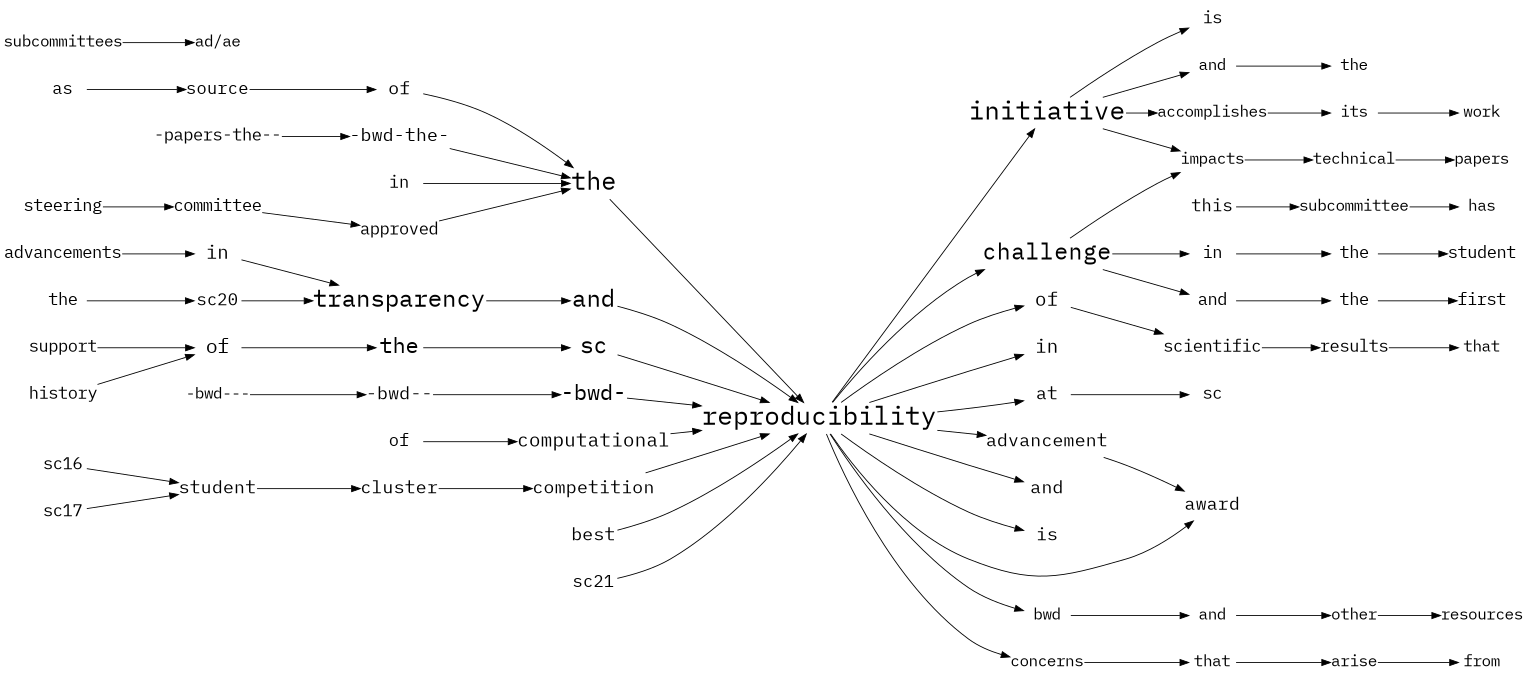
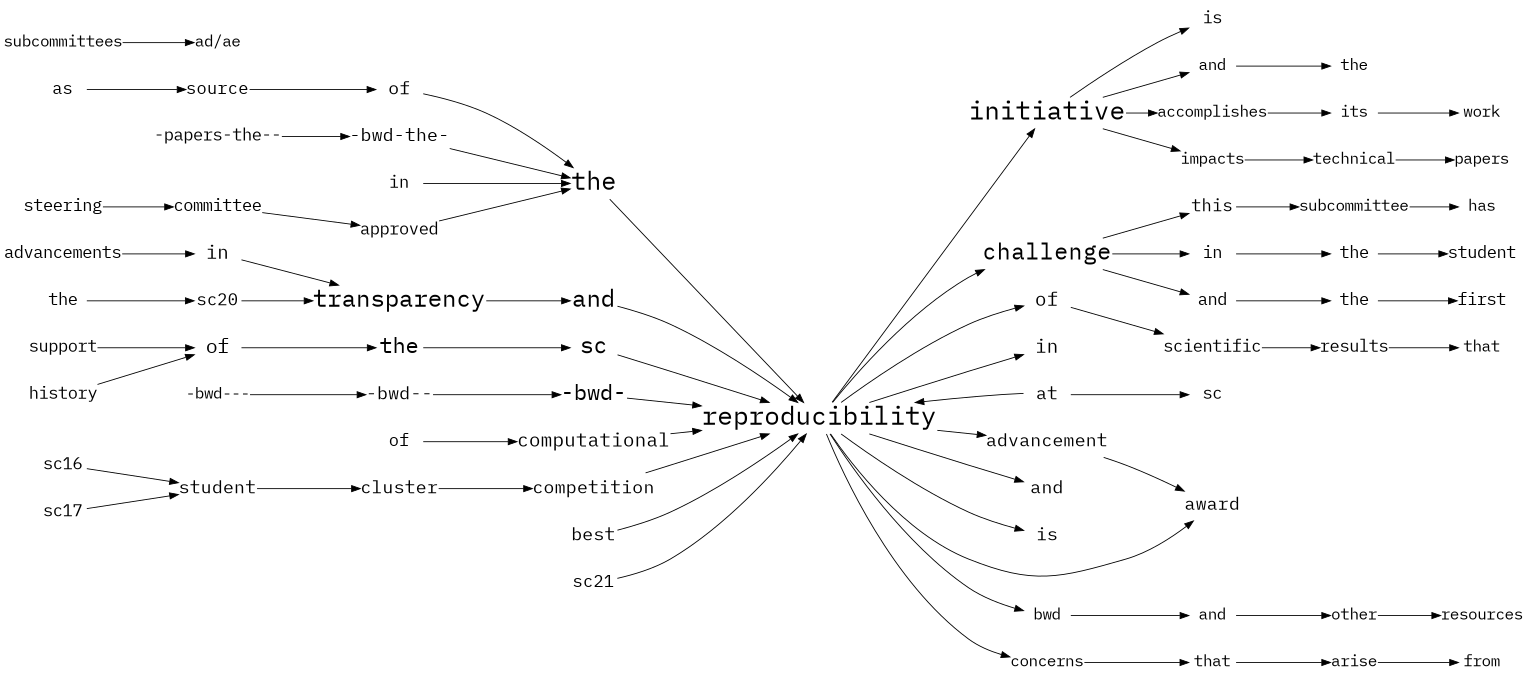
edge "challenge" -> "impacts": now "challenge" -> "this"
edge "reproducibility" -> "at": reversed
